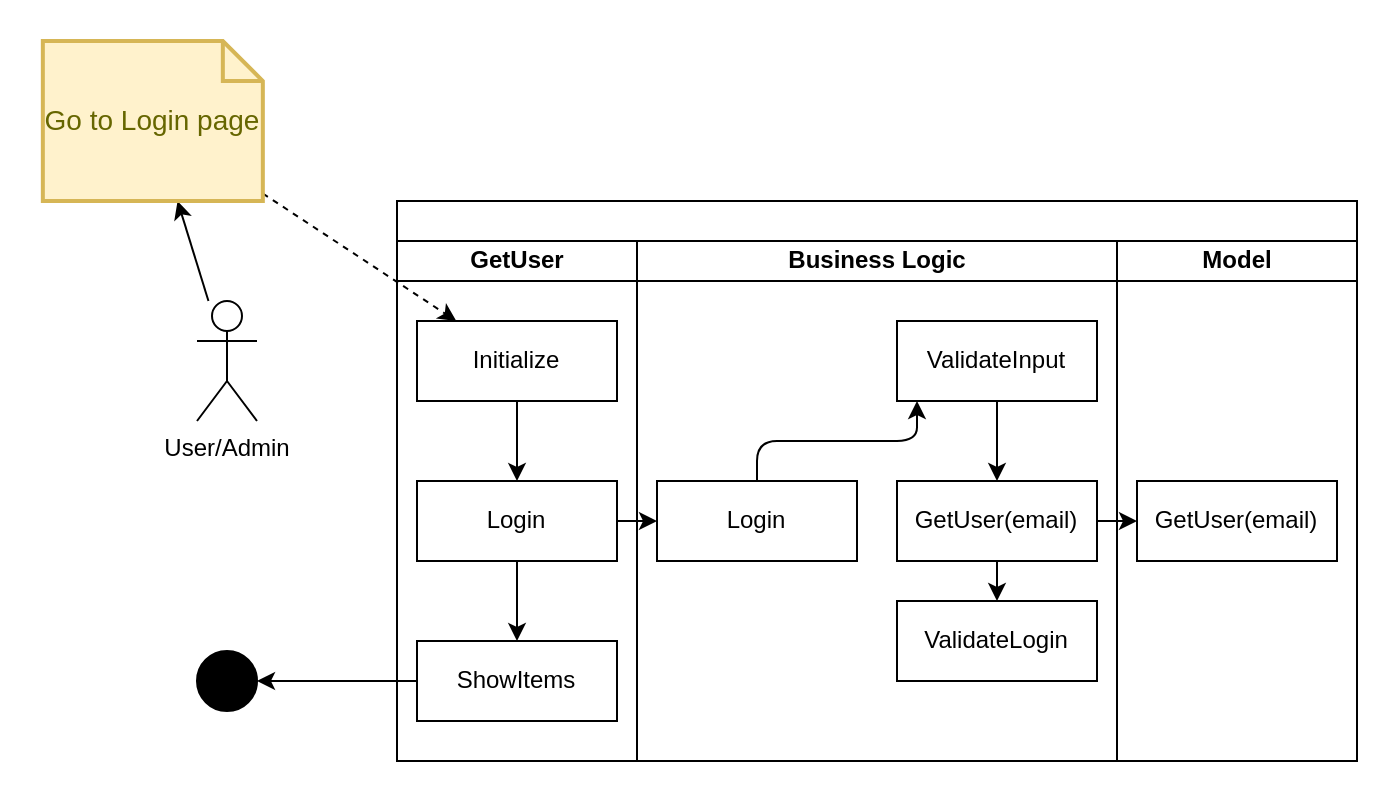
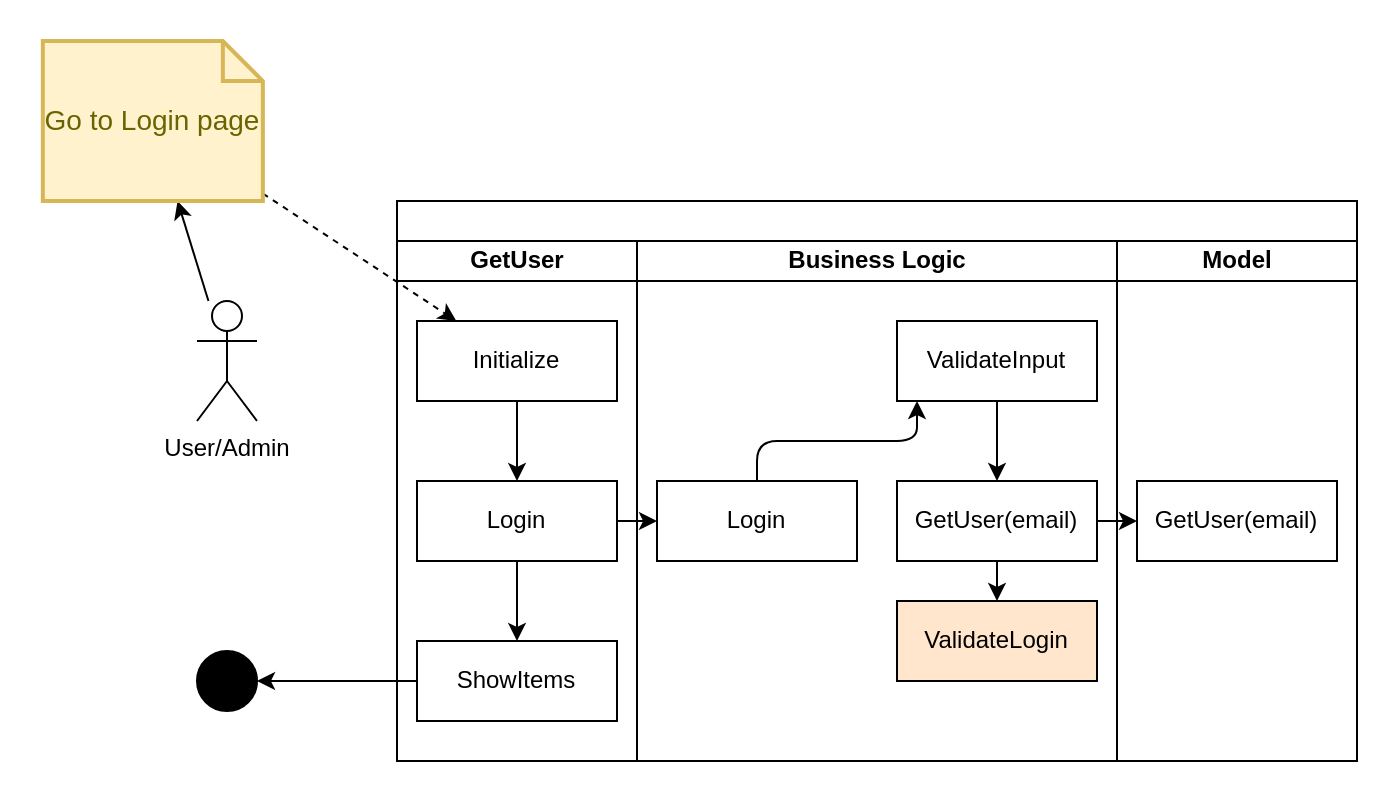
node "ValidateLogin": fillcolor #ffffff -> #ffe6cc
